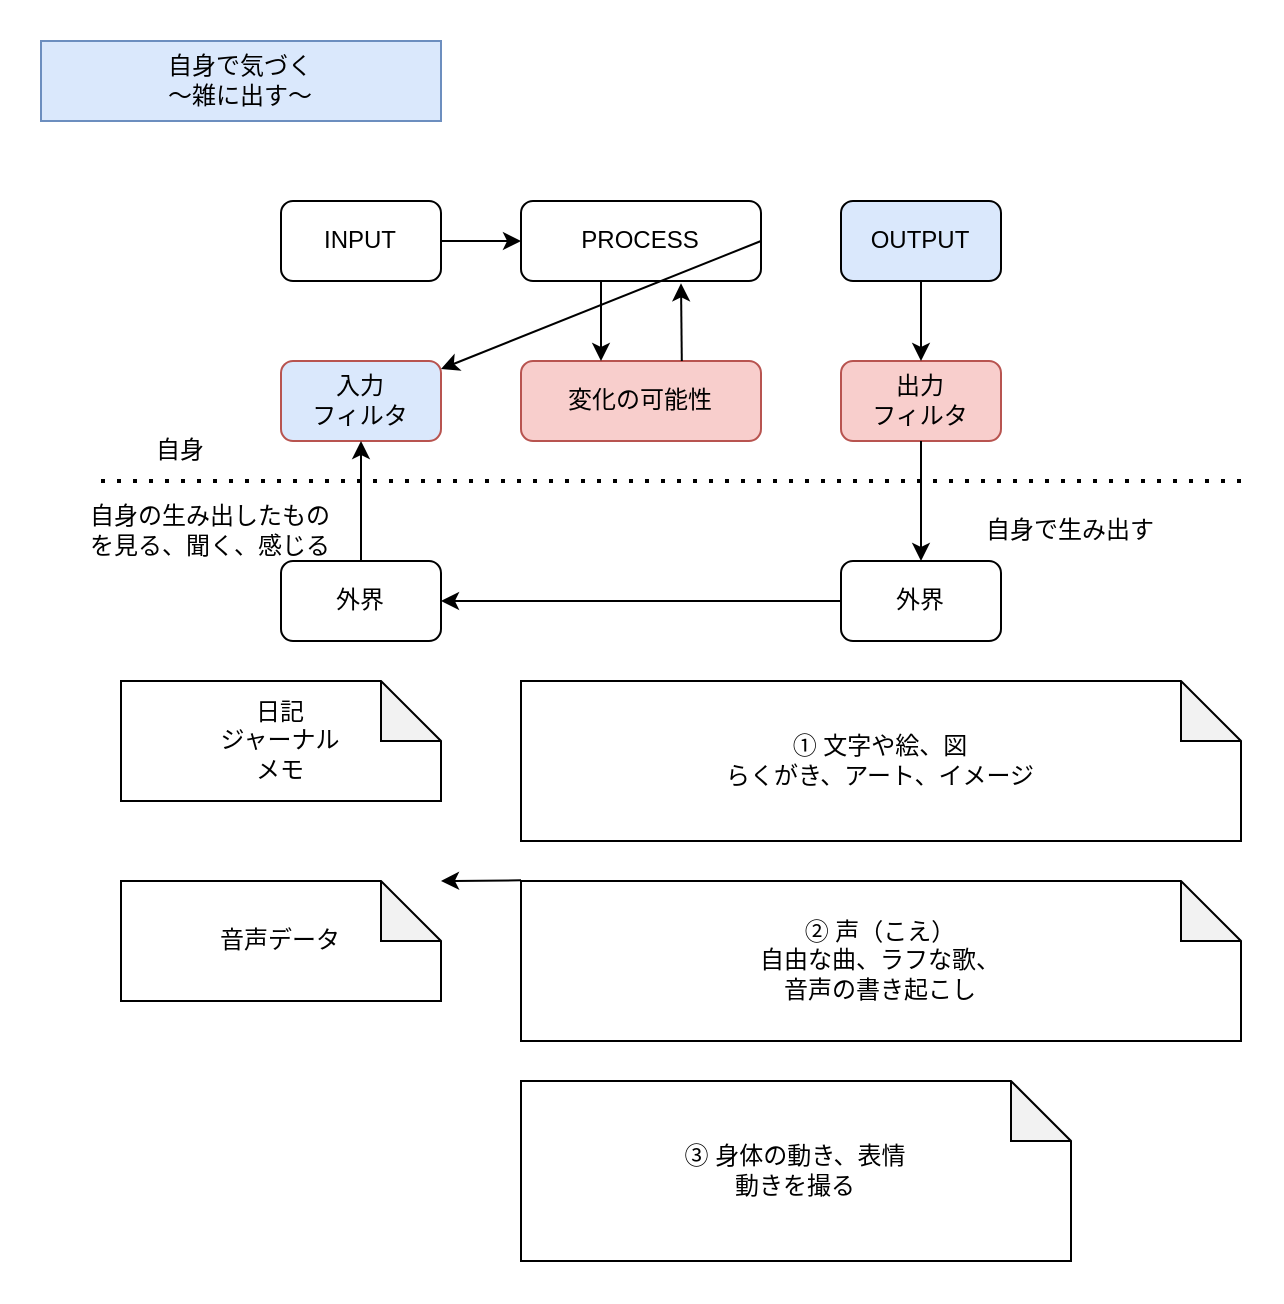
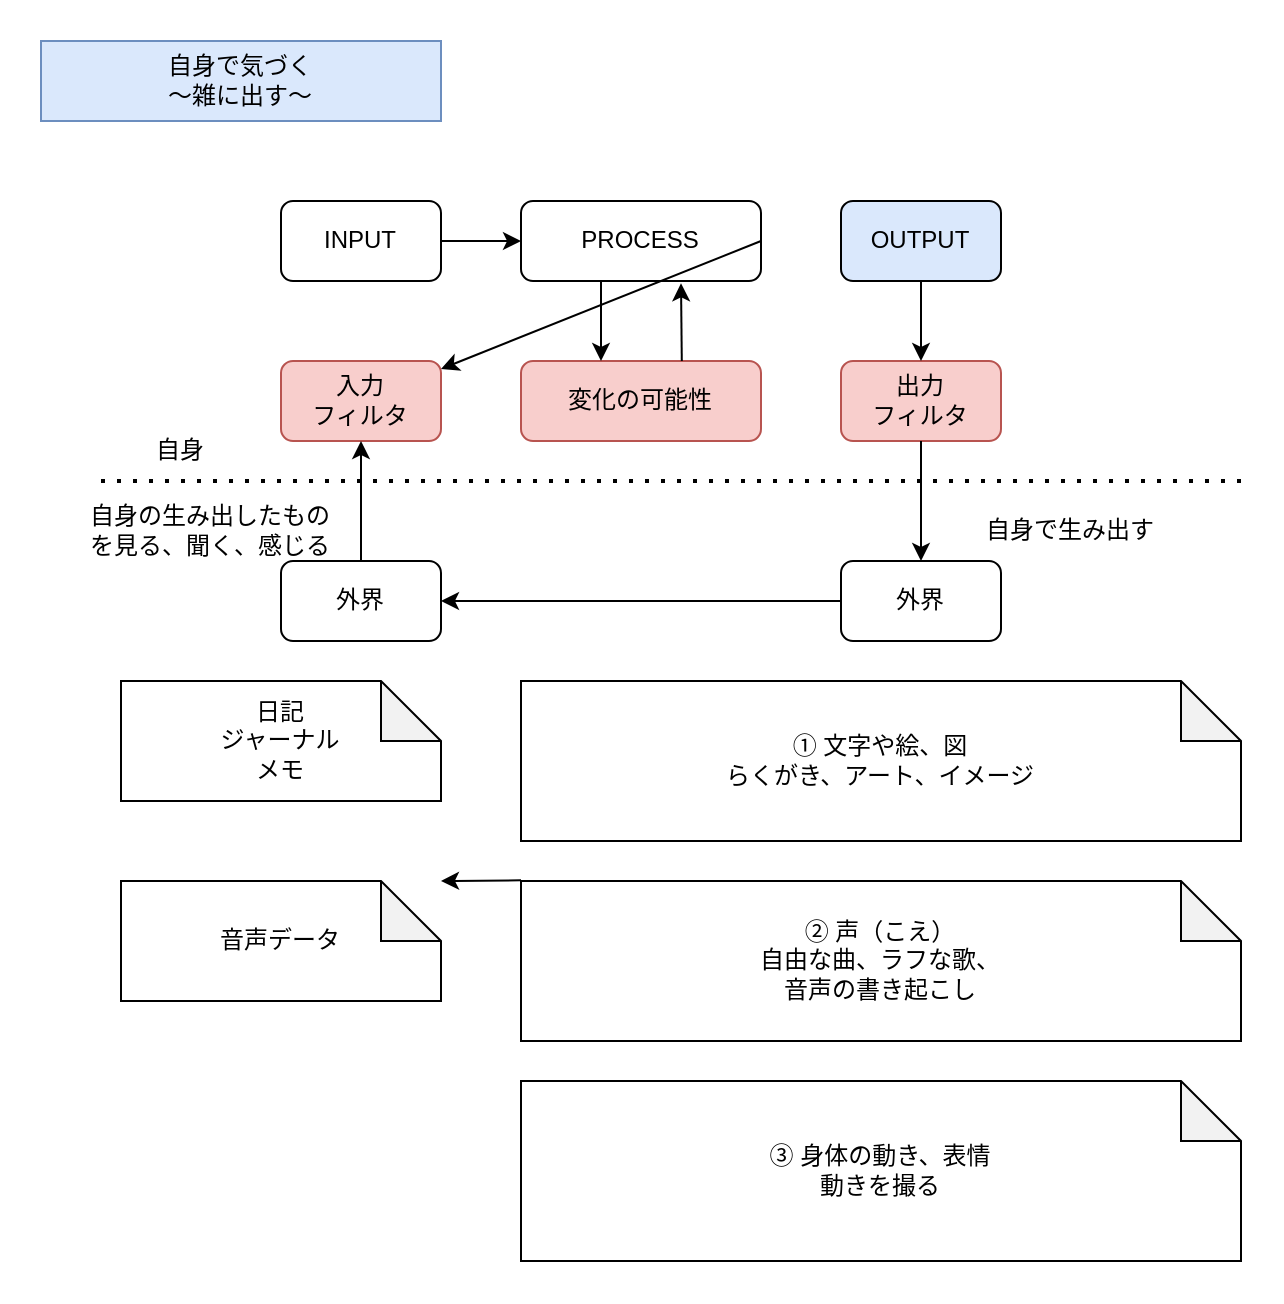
node "入力 フィルタ": fillcolor #dae8fc -> #f8cecc
node "③ 身体の動き、表情 動きを撮る": size 550x180 -> 720x180
